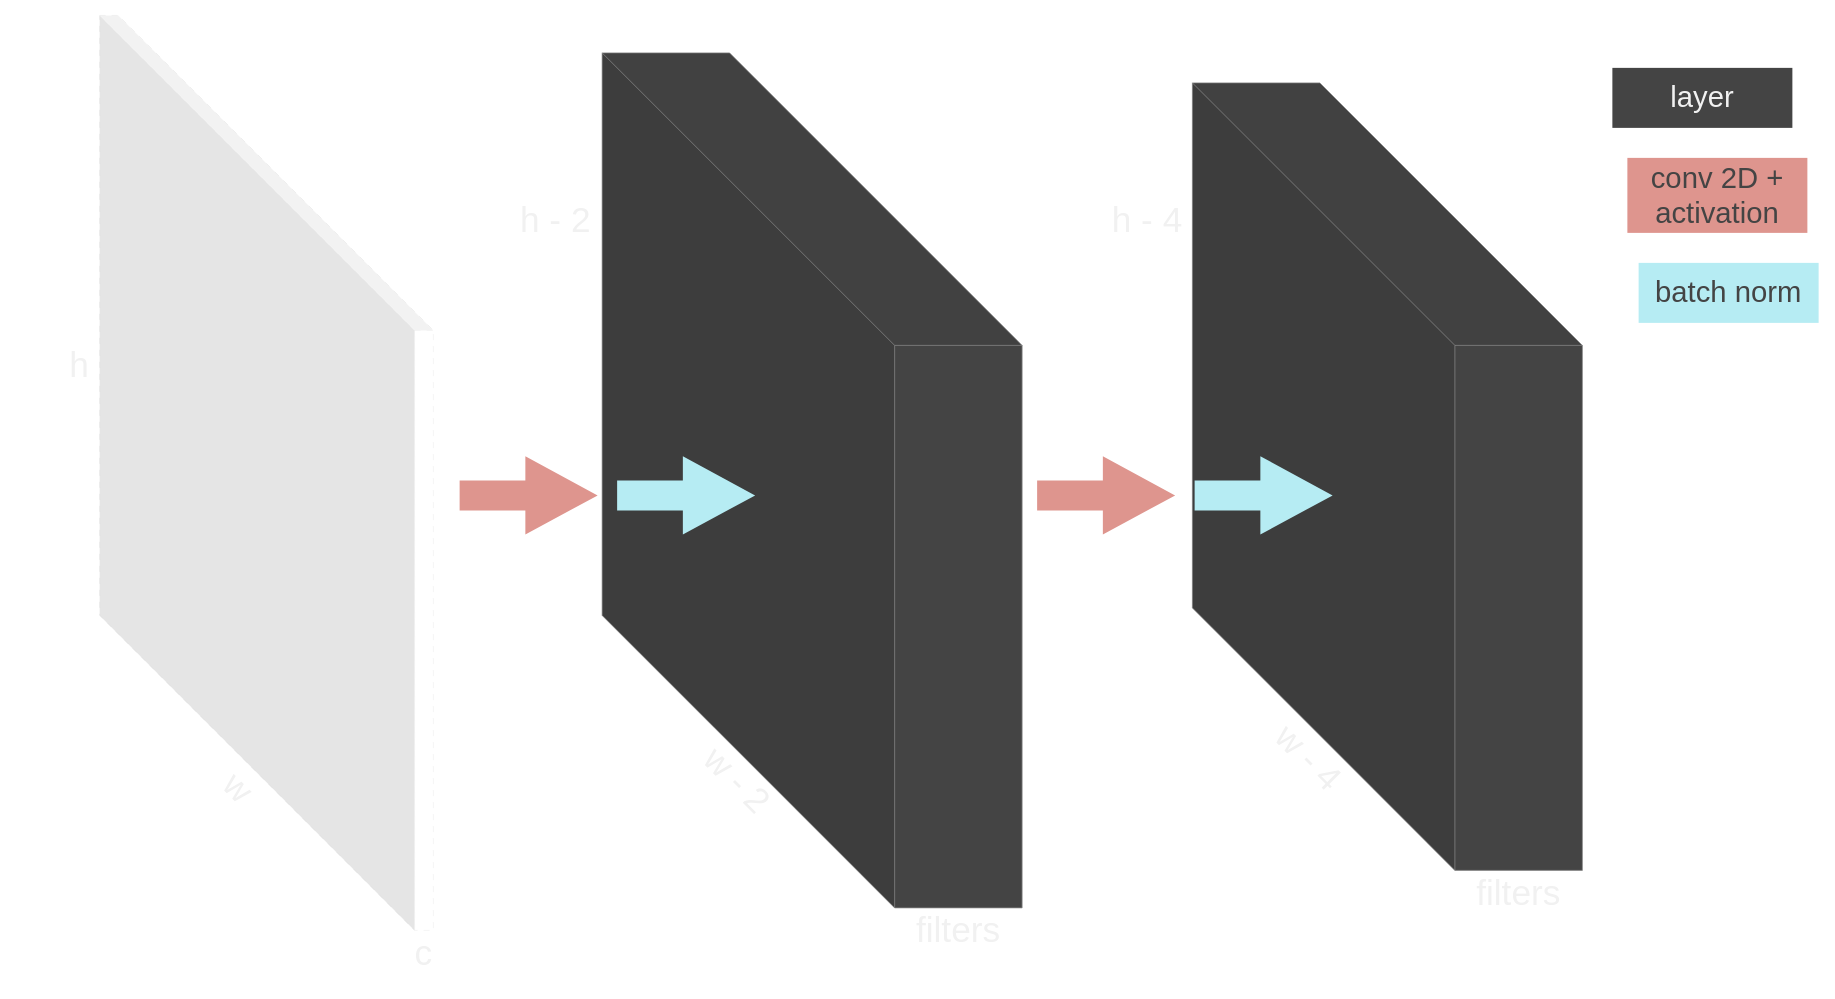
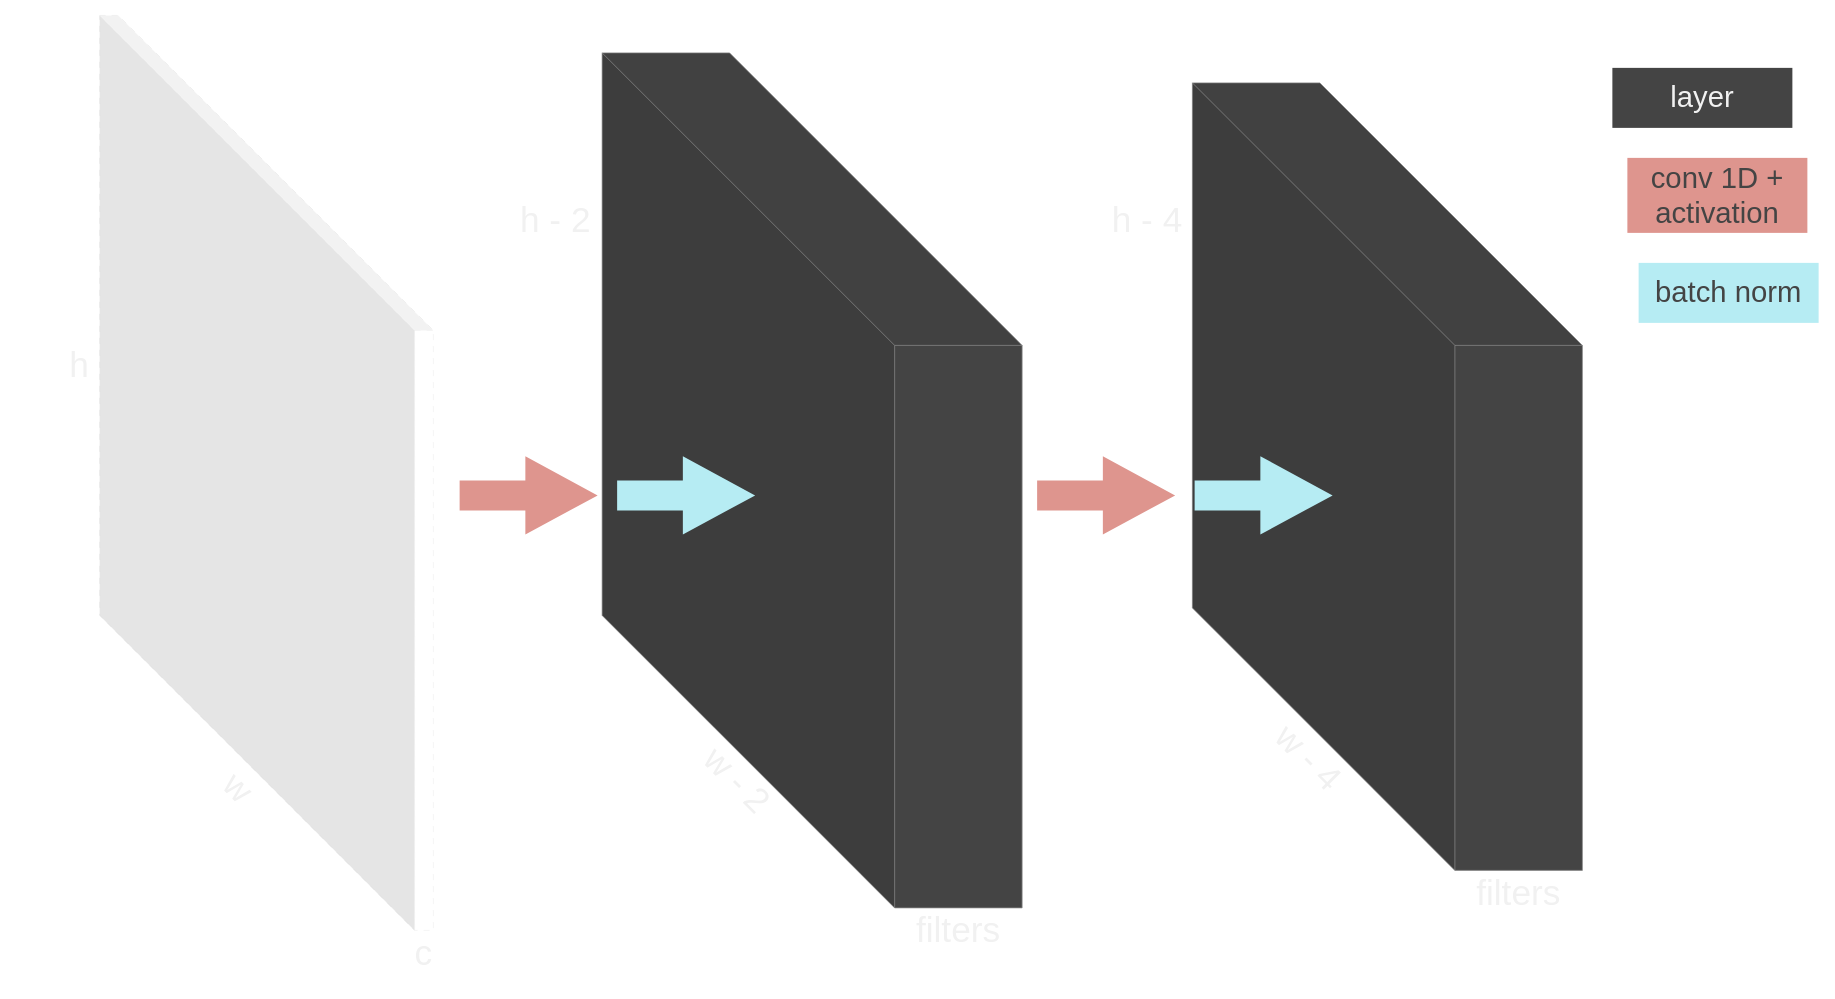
node "conv 2D + activation": label "conv 2D + activation" -> "conv 1D + activation"
